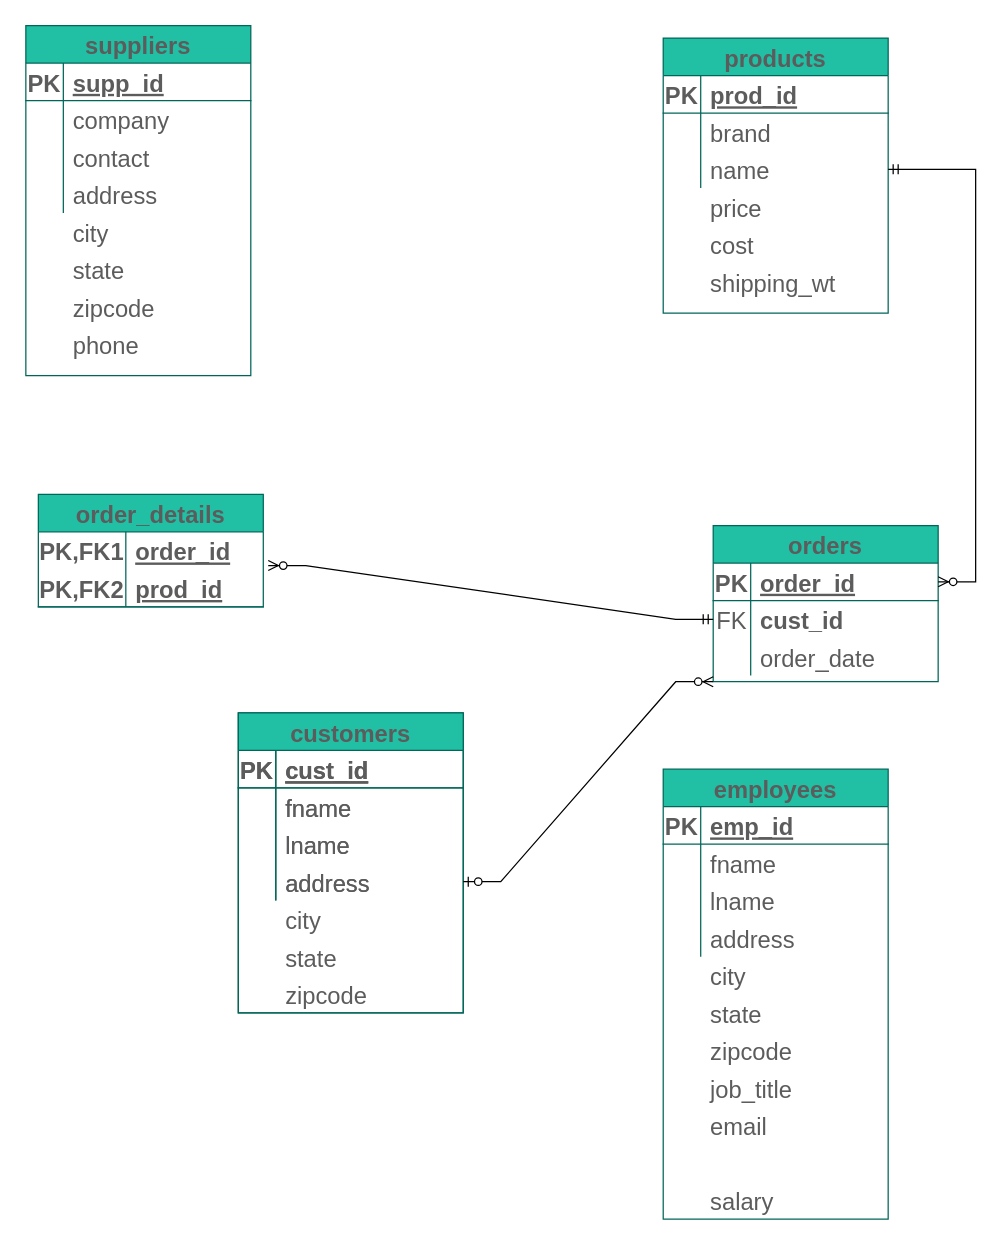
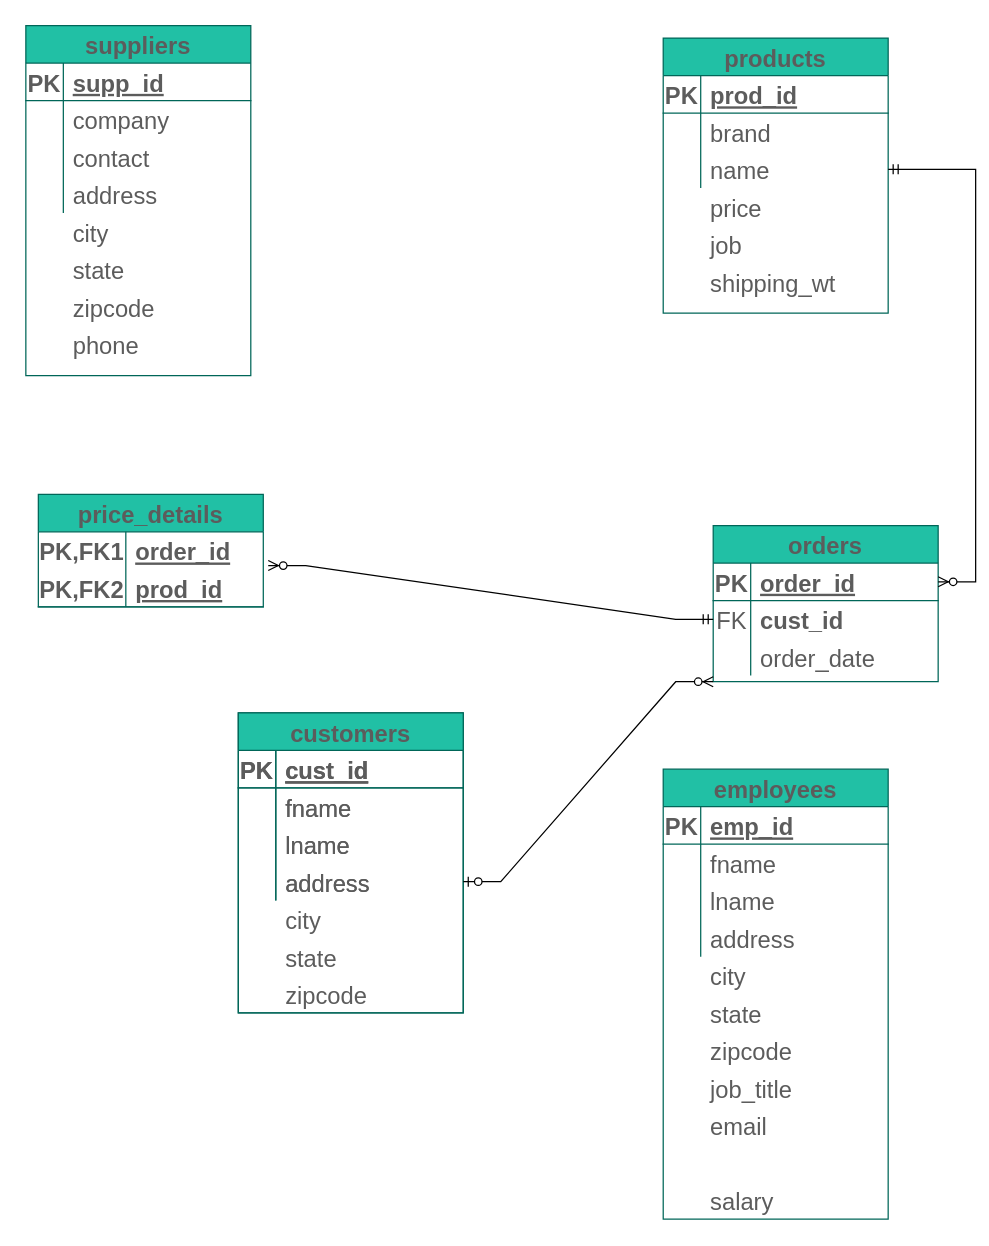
node "cost": label "cost" -> "job"
node "order_details": label "order_details" -> "price_details"
